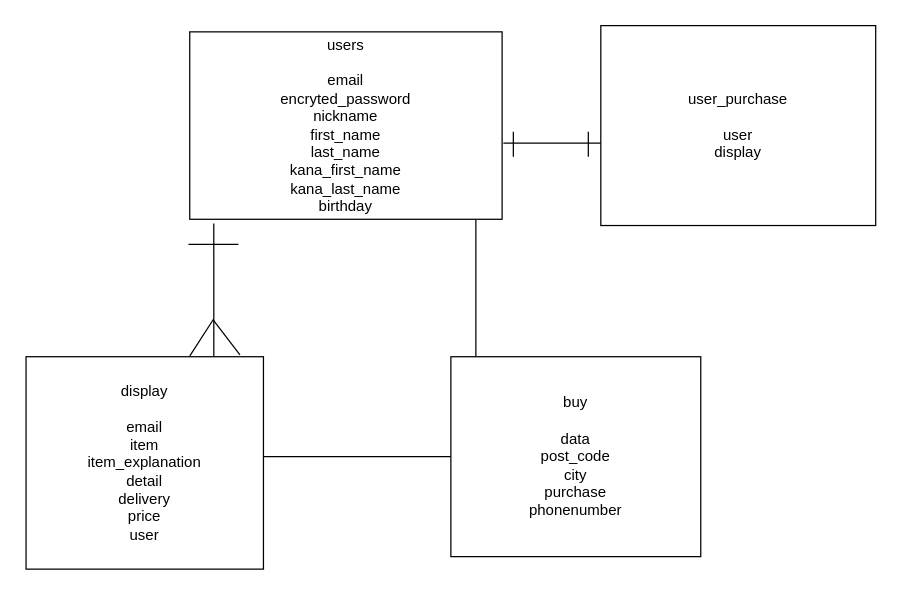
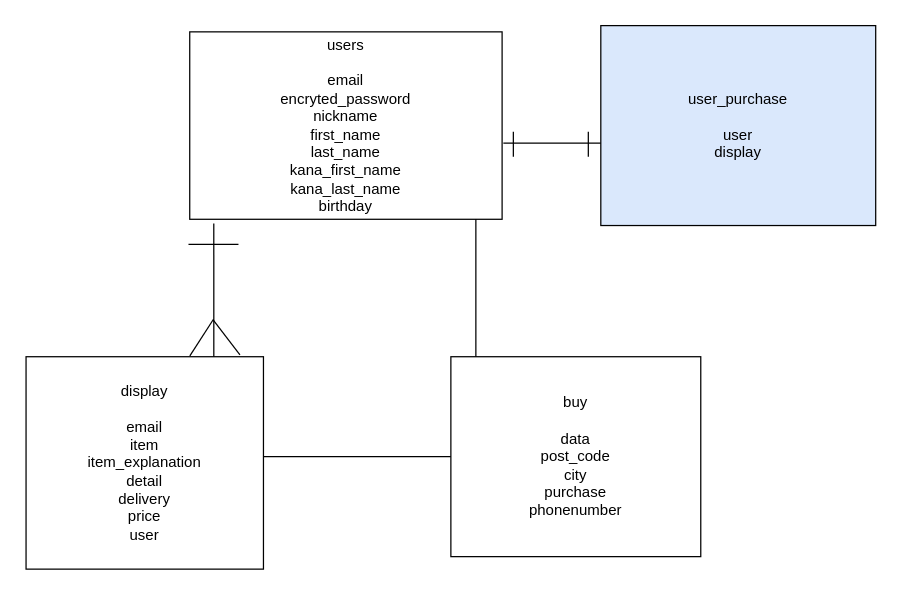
node "user_purchase user display": fillcolor #ffffff -> #dae8fc
